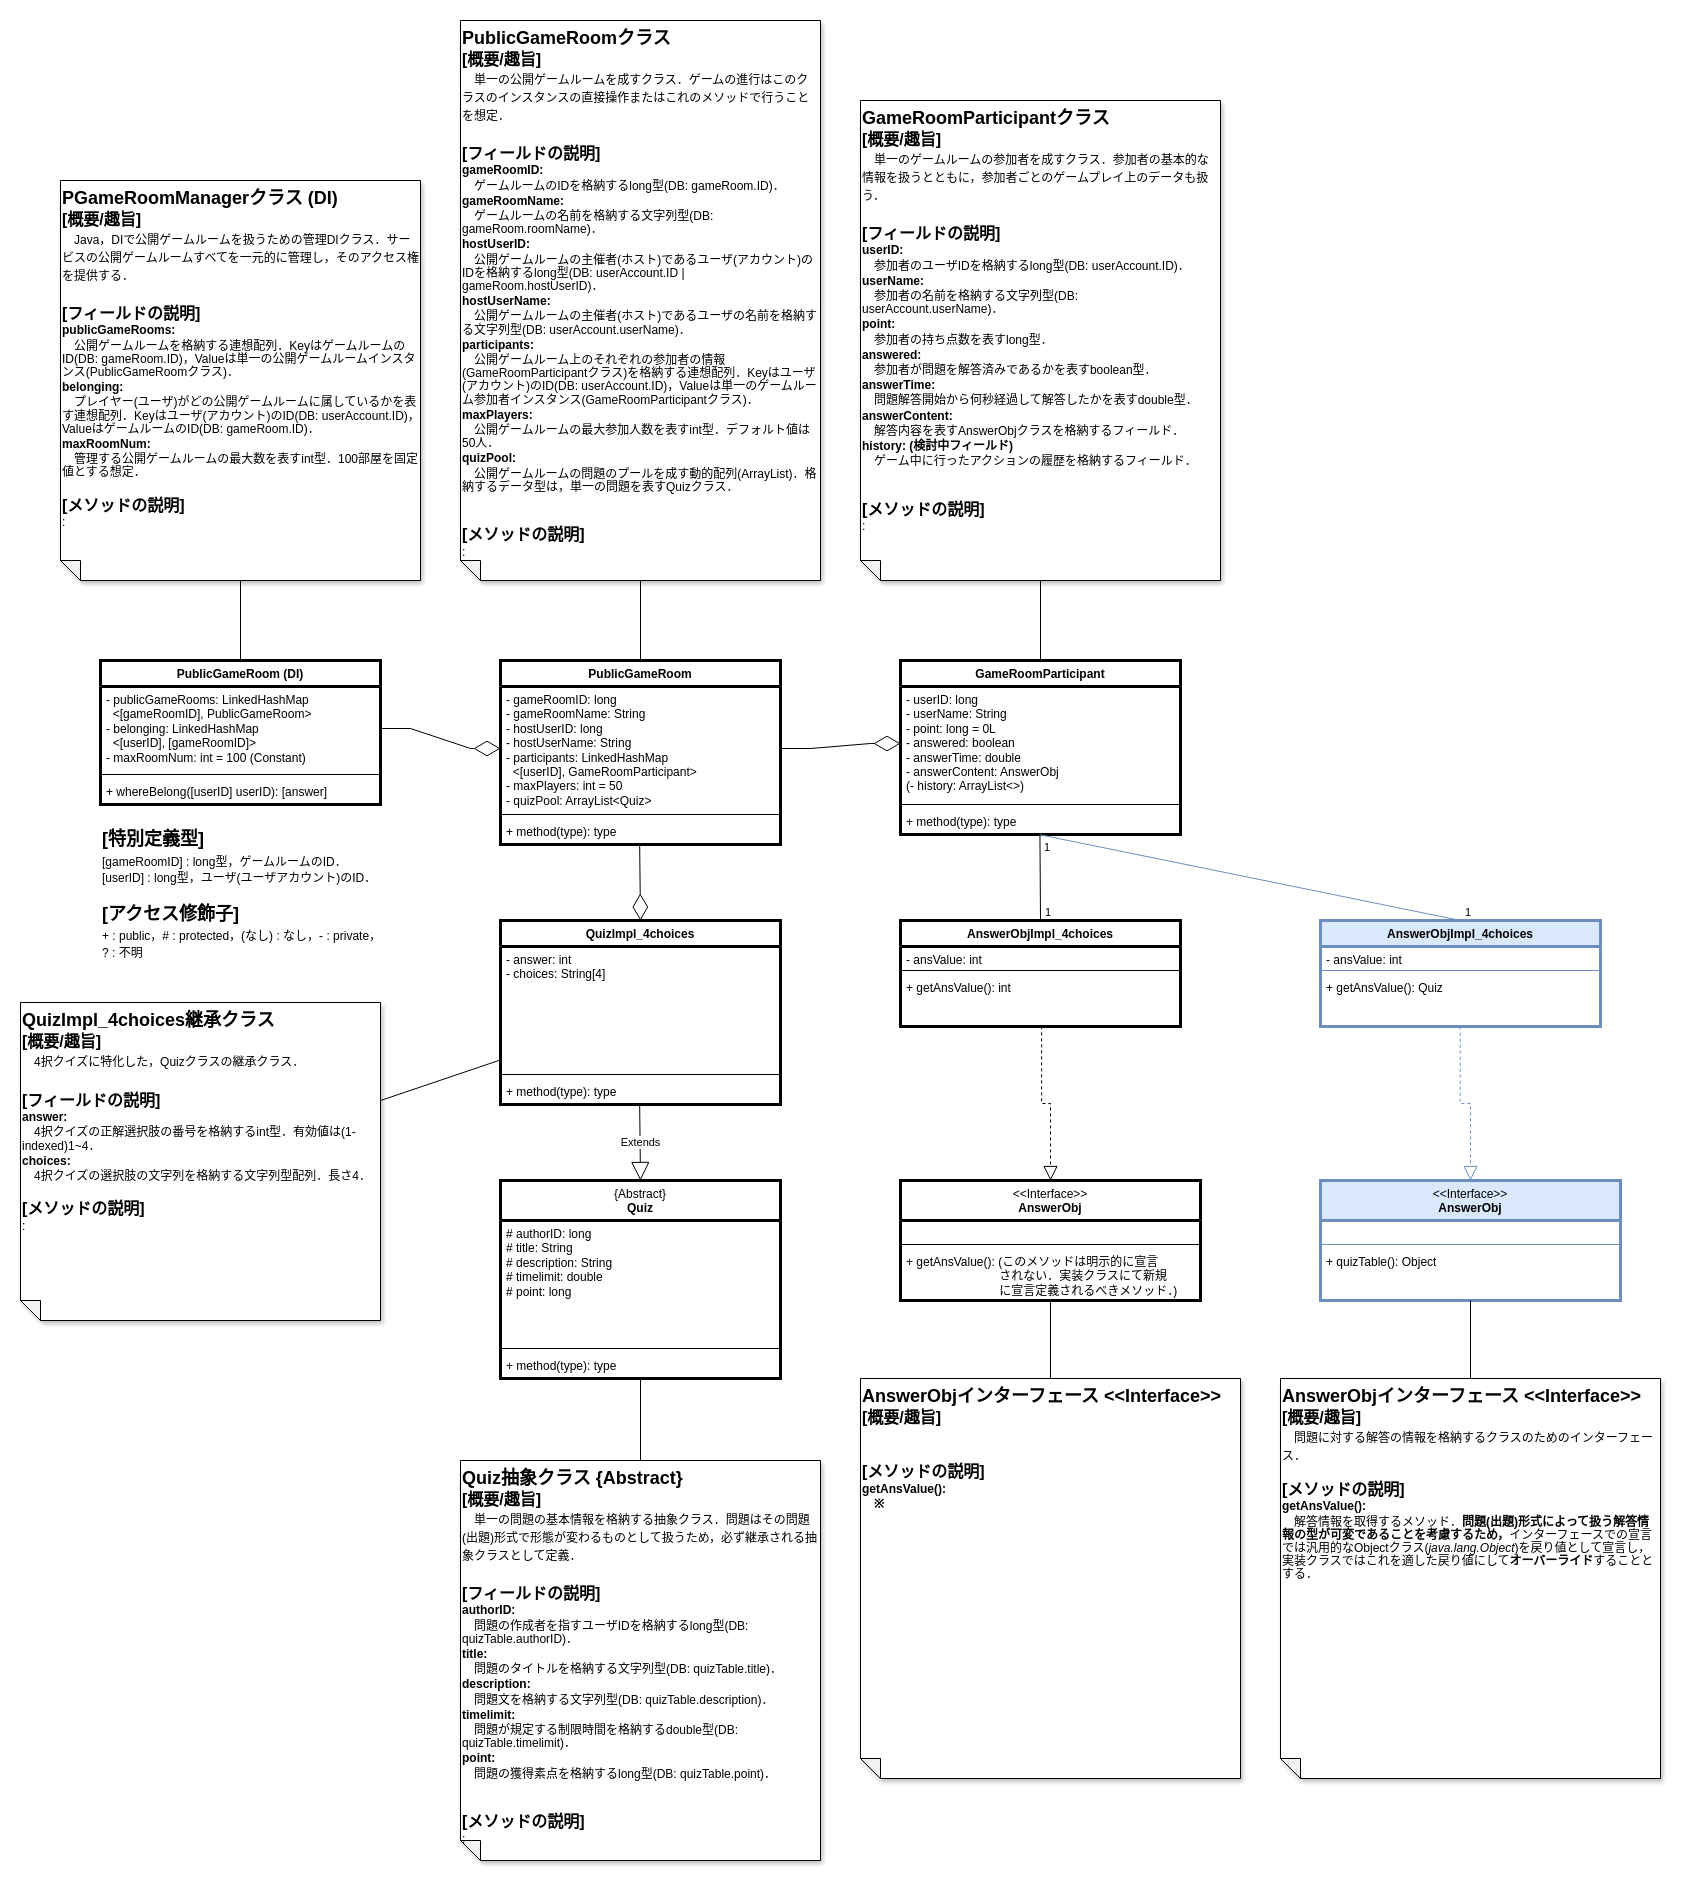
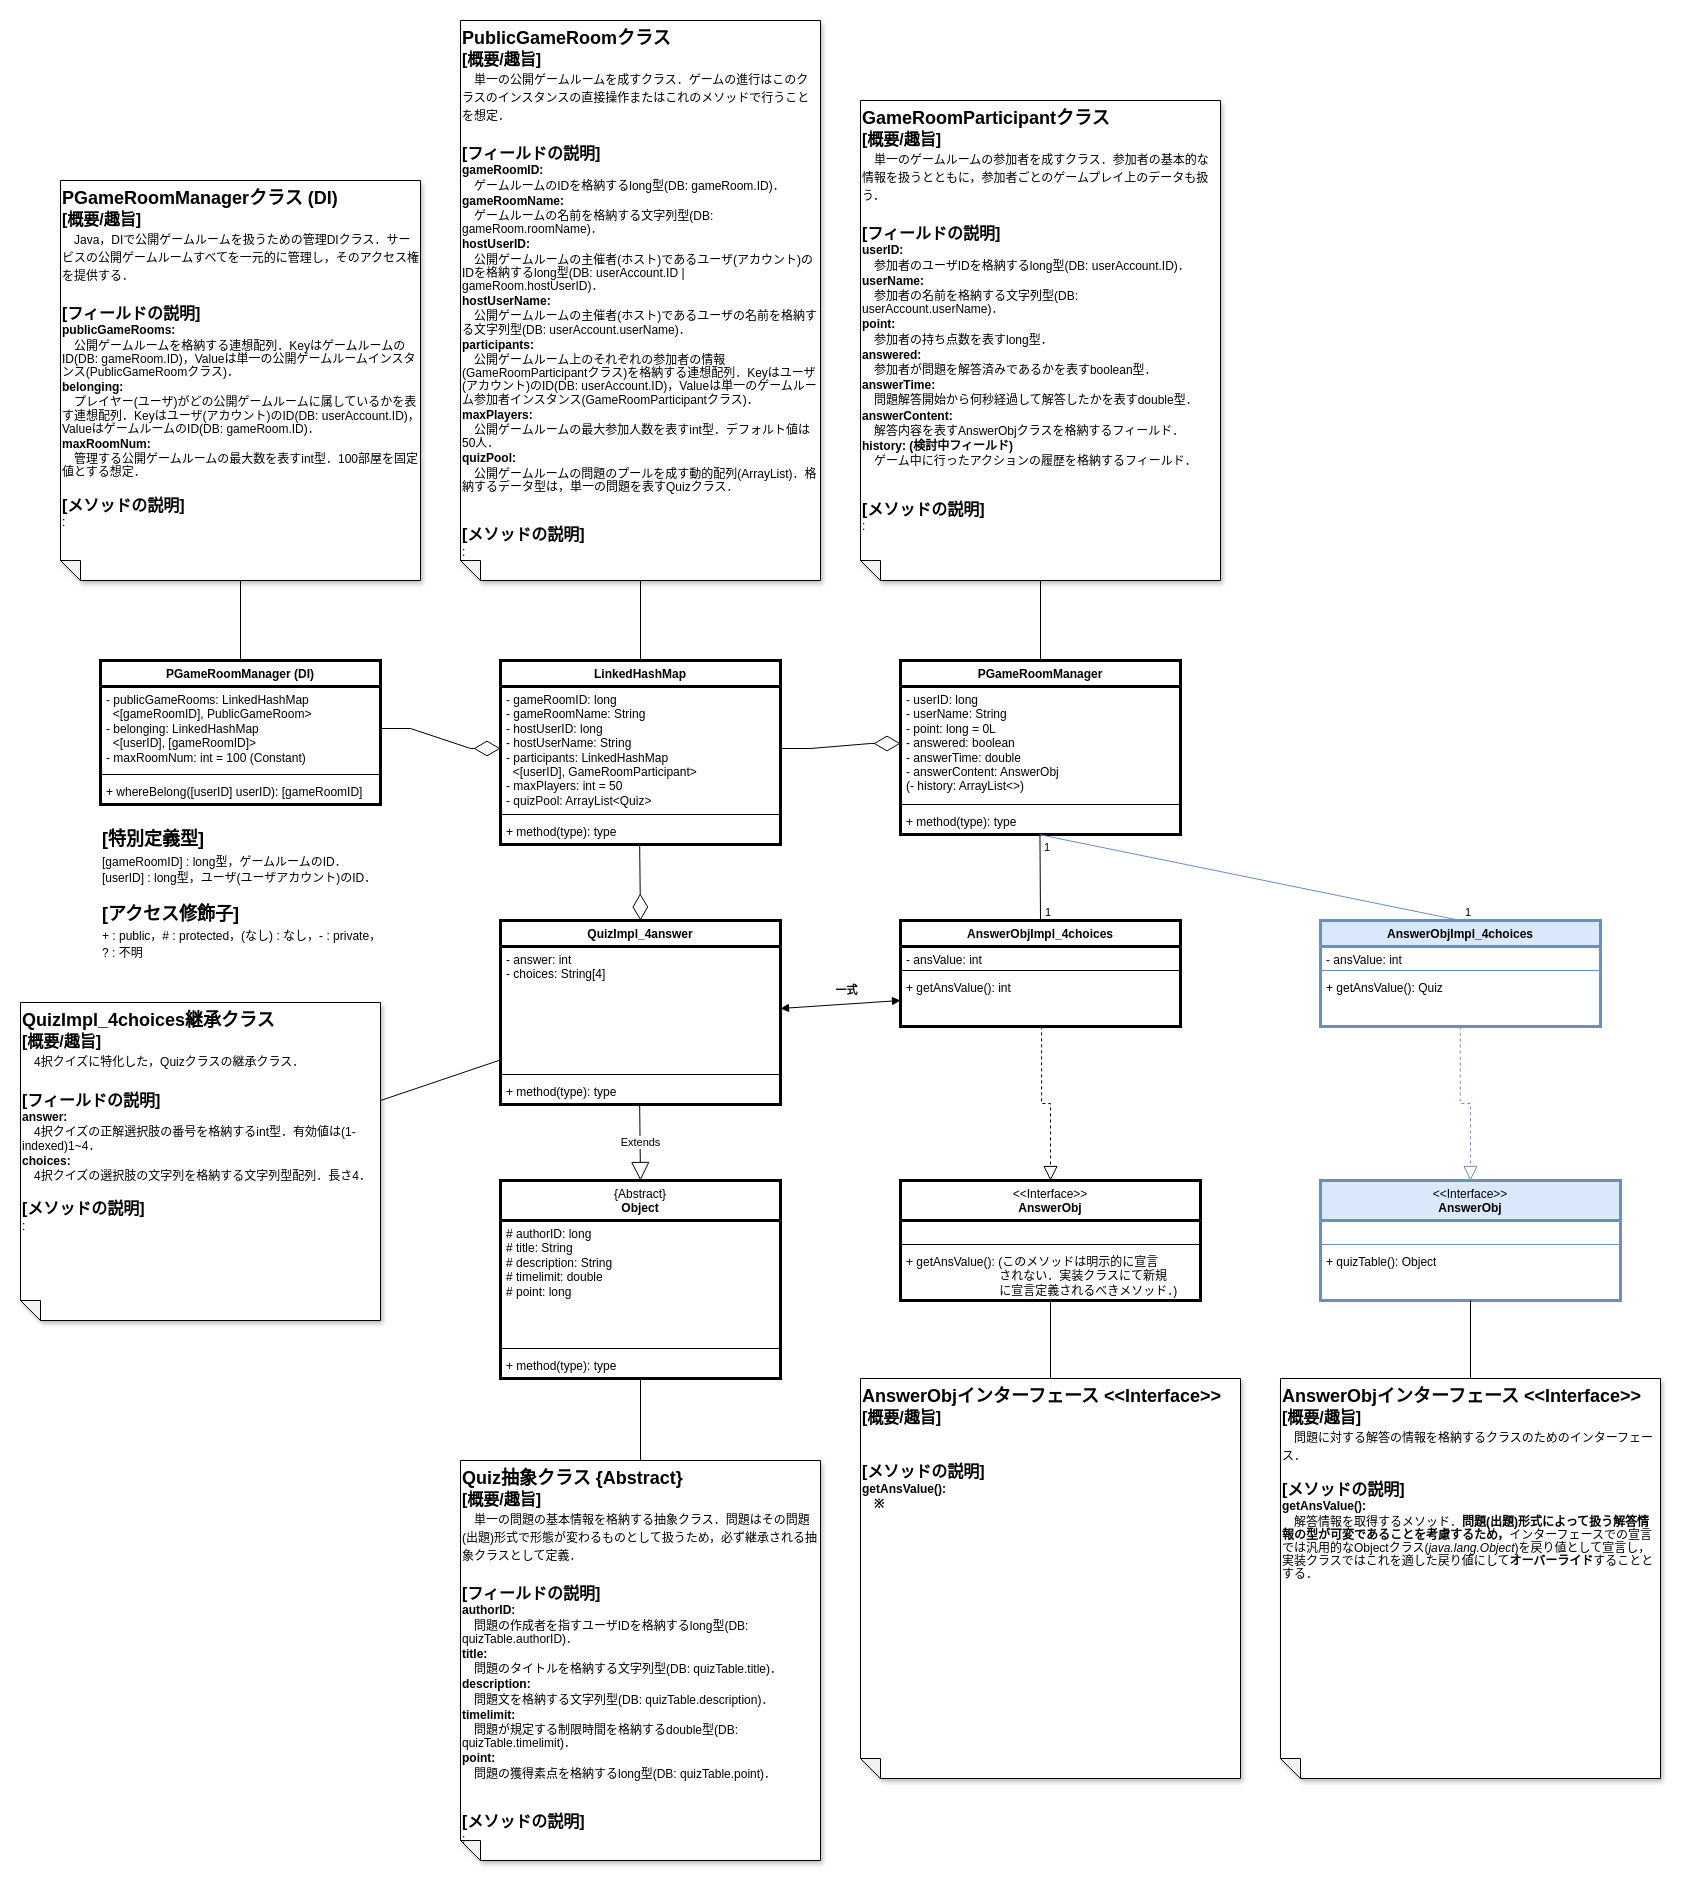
node "PublicGameRoom (DI)": label "PublicGameRoom (DI)" -> "PGameRoomManager (DI)"
node "PublicGameRoom": label "PublicGameRoom" -> "LinkedHashMap"
node "GameRoomParticipant": label "GameRoomParticipant" -> "PGameRoomManager"
node "+ whereBelong([userID] userID): [answer]": label "+ whereBelong([userID] userID): [answer]" -> "+ whereBelong([userID] userID): [gameRoomID]"
node "QuizImpl_4choices": label "QuizImpl_4choices" -> "QuizImpl_4answer"
edge "+ getAnsValue(): int" -- "- answer: int - choices: String[4]": added, label "一式"
node "{Abstract} Quiz": label "{Abstract} Quiz" -> "{Abstract} Object"
